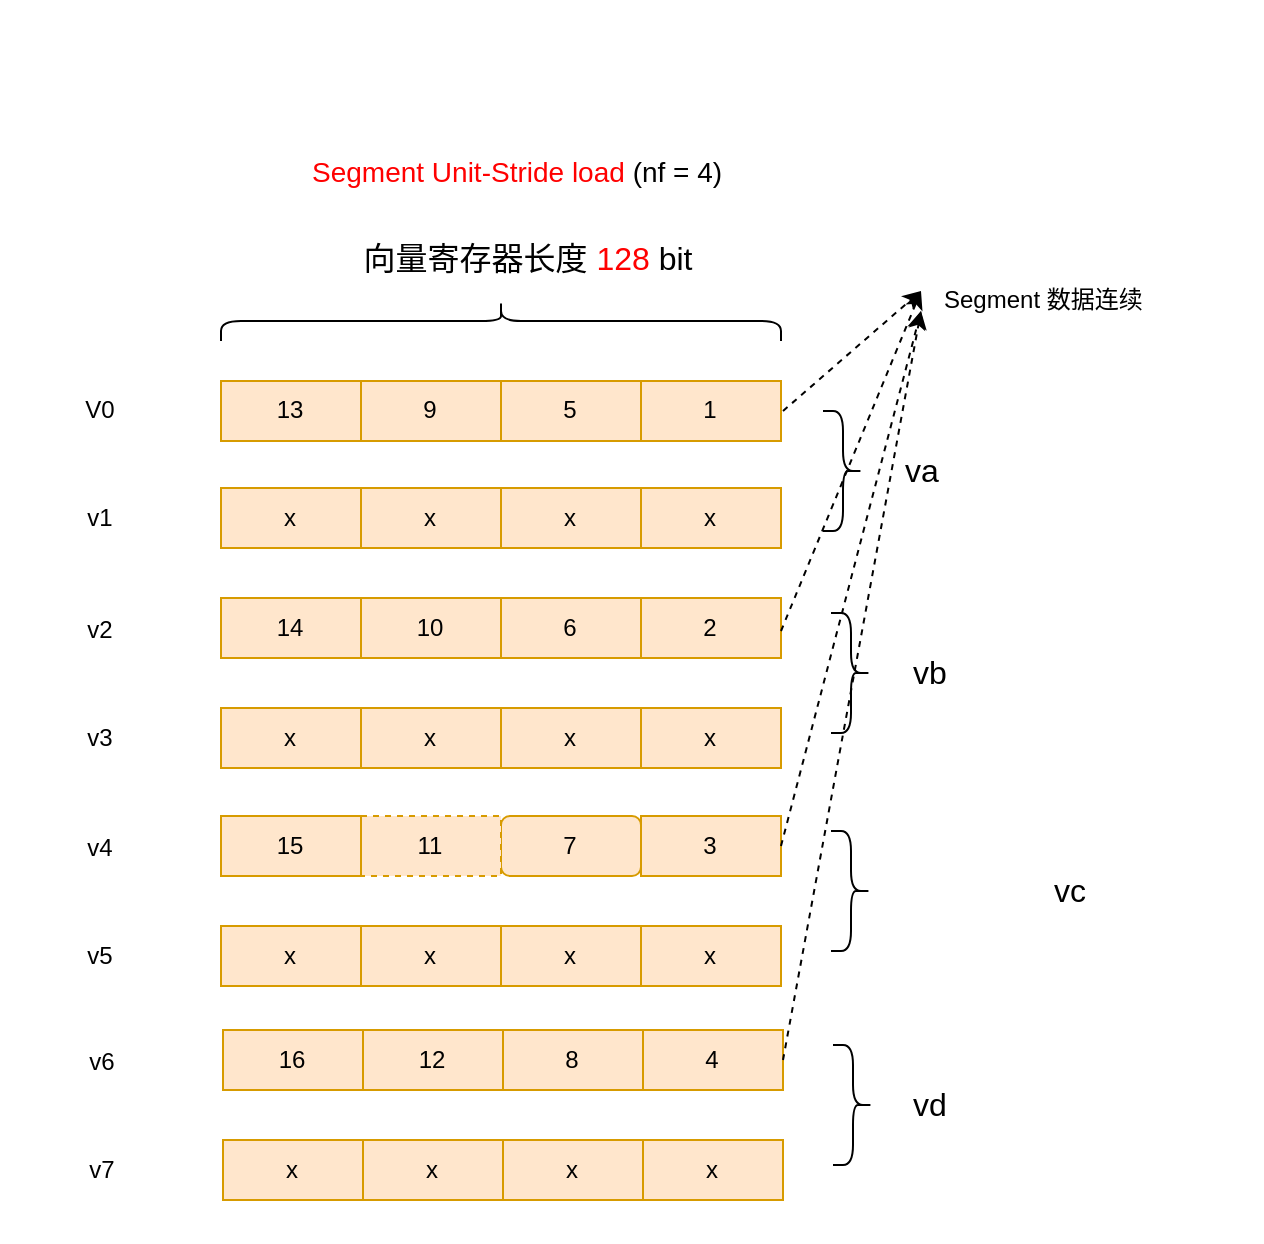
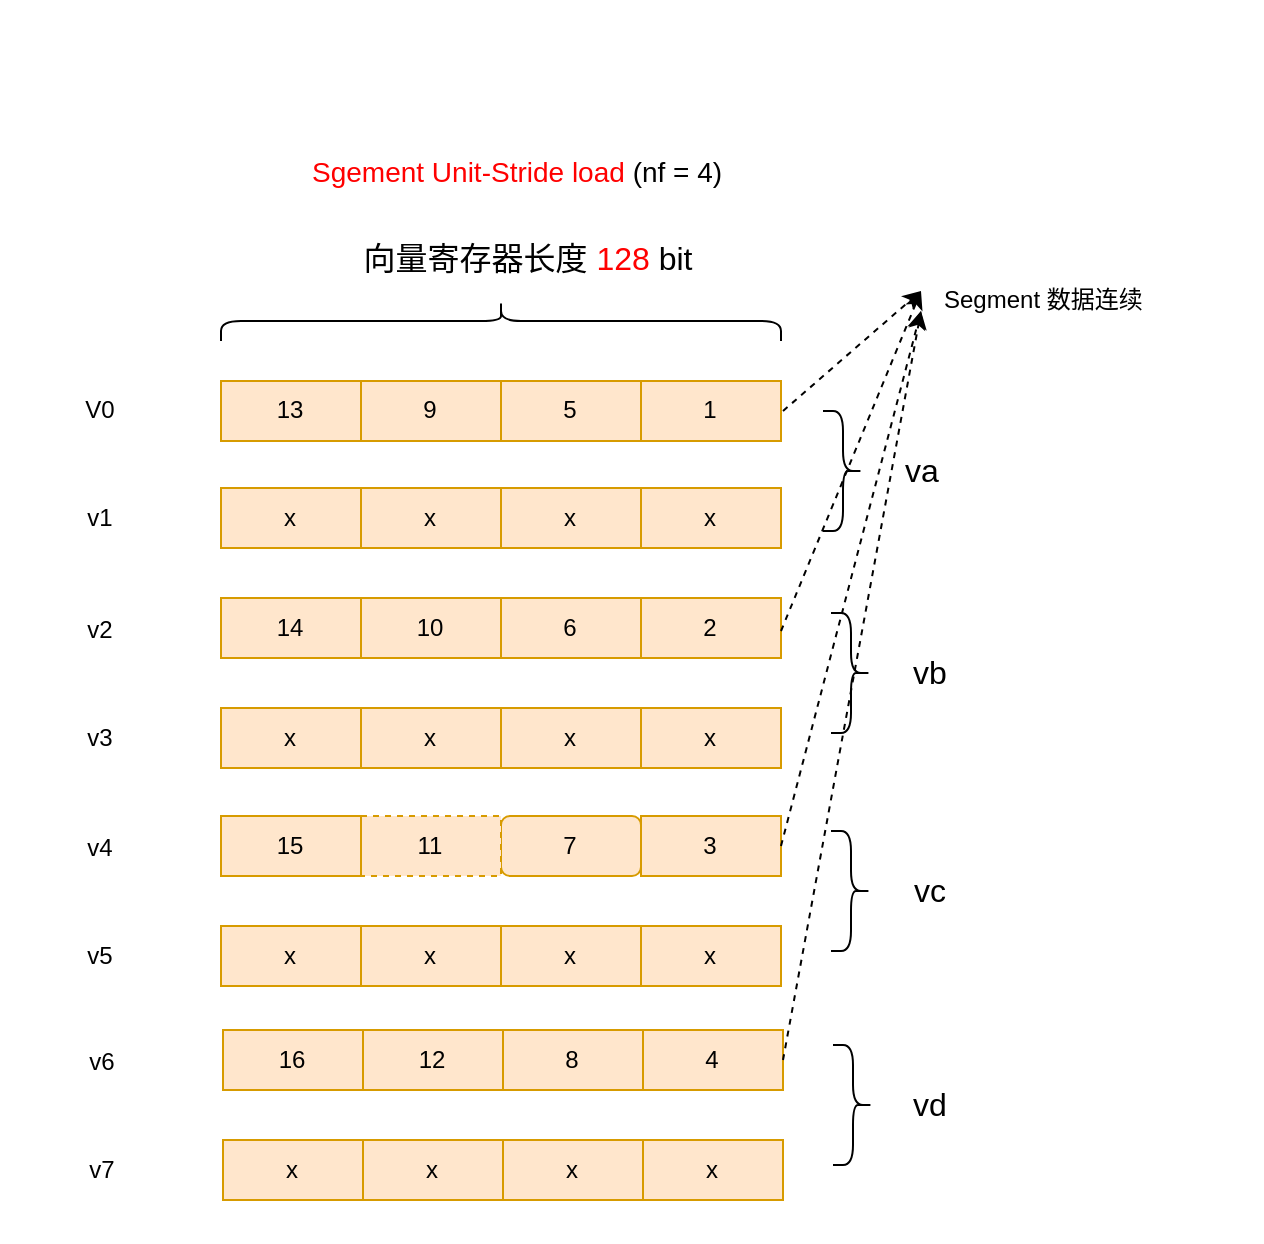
node "Segment Unit-Stride load (nf = 4)": label "Segment Unit-Stride load (nf = 4)" -> "Sgement Unit-Stride load (nf = 4)"
node "vc": moved (1071, 891) -> (931, 891)
